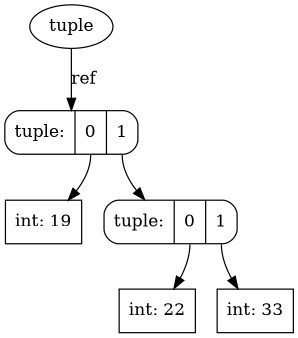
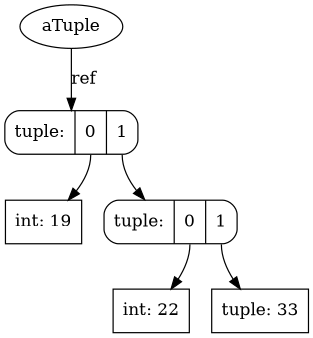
node "tuple": label "tuple" -> "aTuple"
node "int: 33": label "int: 33" -> "tuple: 33"
